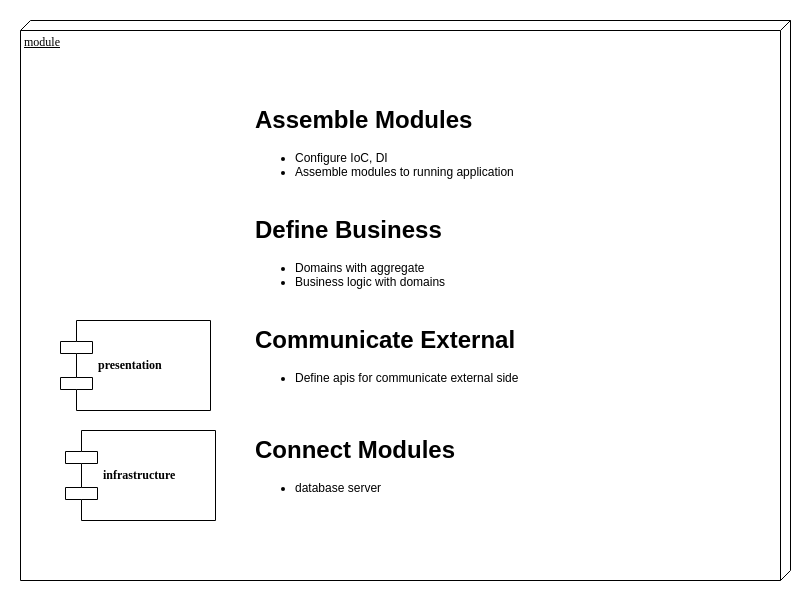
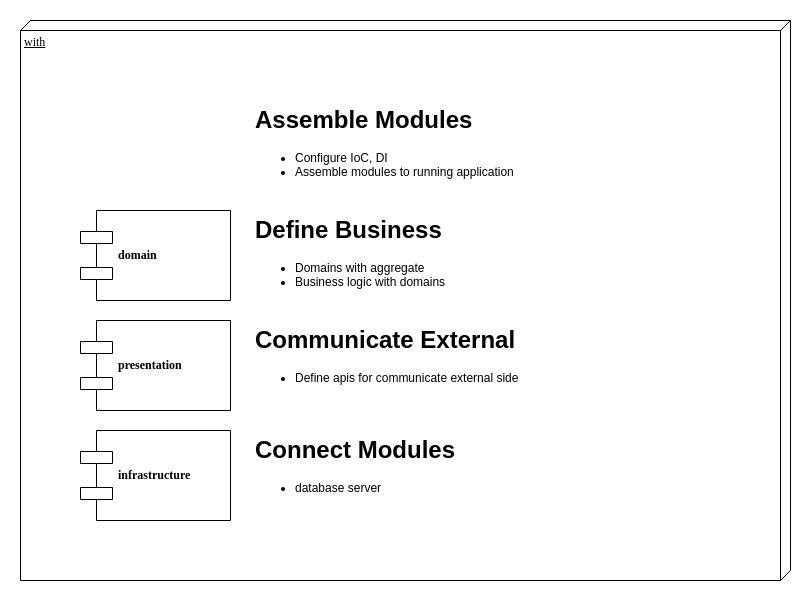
node "module": label "module" -> "with"
node "domain": added
node "presentation": moved (136, 366) -> (156, 366)
node "infrastructure": moved (141, 476) -> (156, 476)
